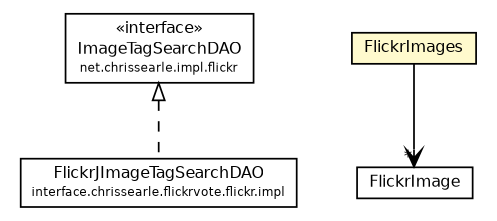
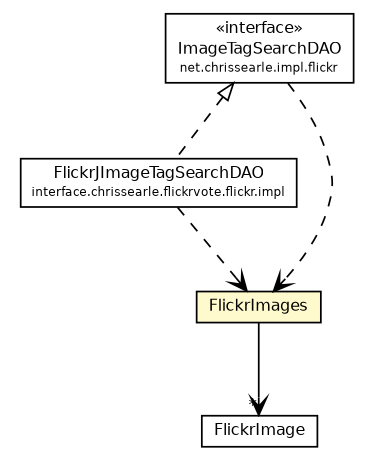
edge "ImageTagSearchDAO" -> "FlickrImages": added
edge "FlickrJImageTagSearchDAO" -> "FlickrImages": added
